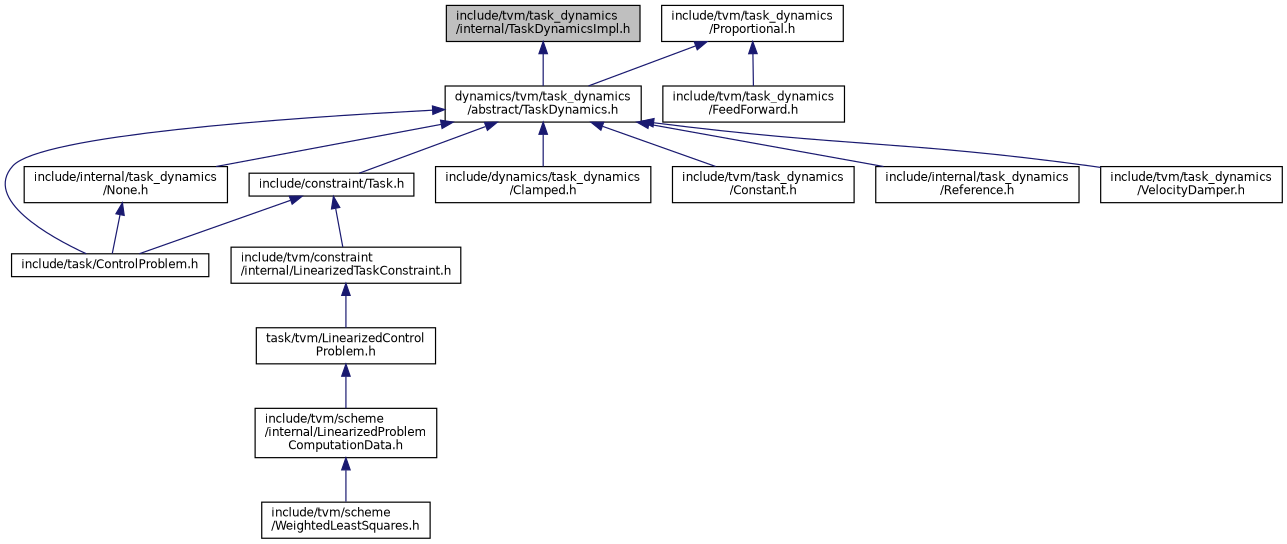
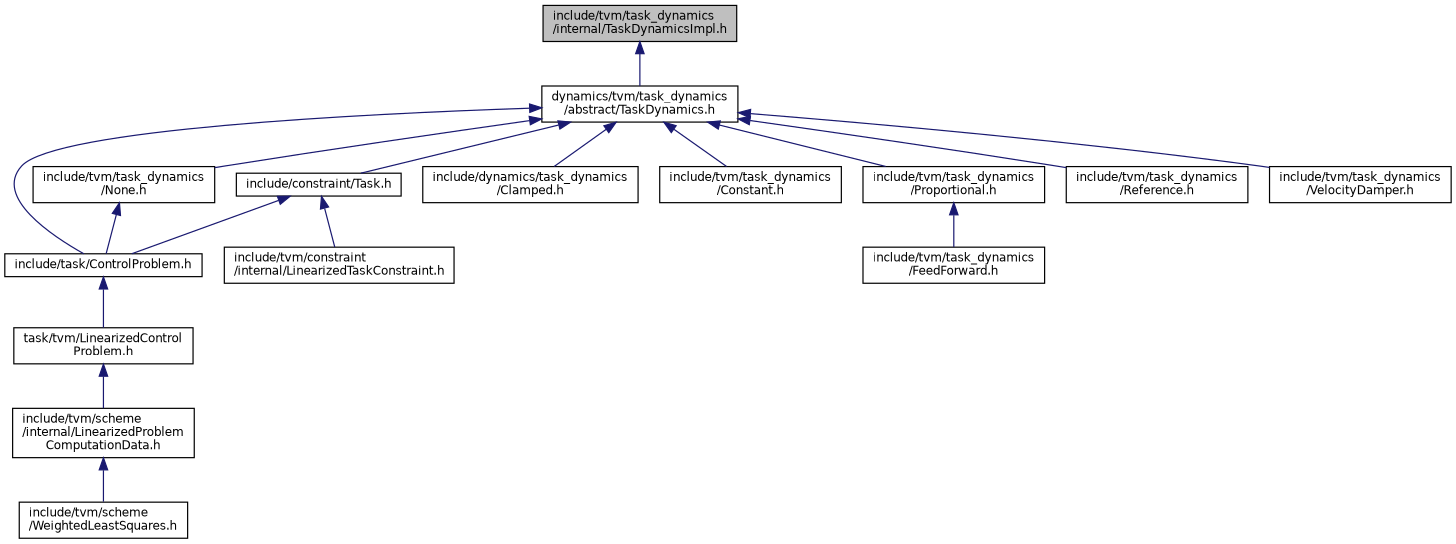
edge "dynamics/tvm/task_dynamics /abstract/TaskDynamics.h" -> "include/tvm/task_dynamics /Proportional.h": reversed
node "include/internal/task_dynamics /None.h": label "include/internal/task_dynamics /None.h" -> "include/tvm/task_dynamics /None.h"
node "include/internal/task_dynamics /Reference.h": label "include/internal/task_dynamics /Reference.h" -> "include/tvm/task_dynamics /Reference.h"
edge "task/tvm/LinearizedControl Problem.h" -> "include/tvm/constraint /internal/LinearizedTaskConstraint.h": now "task/tvm/LinearizedControl Problem.h" -> "include/task/ControlProblem.h"
